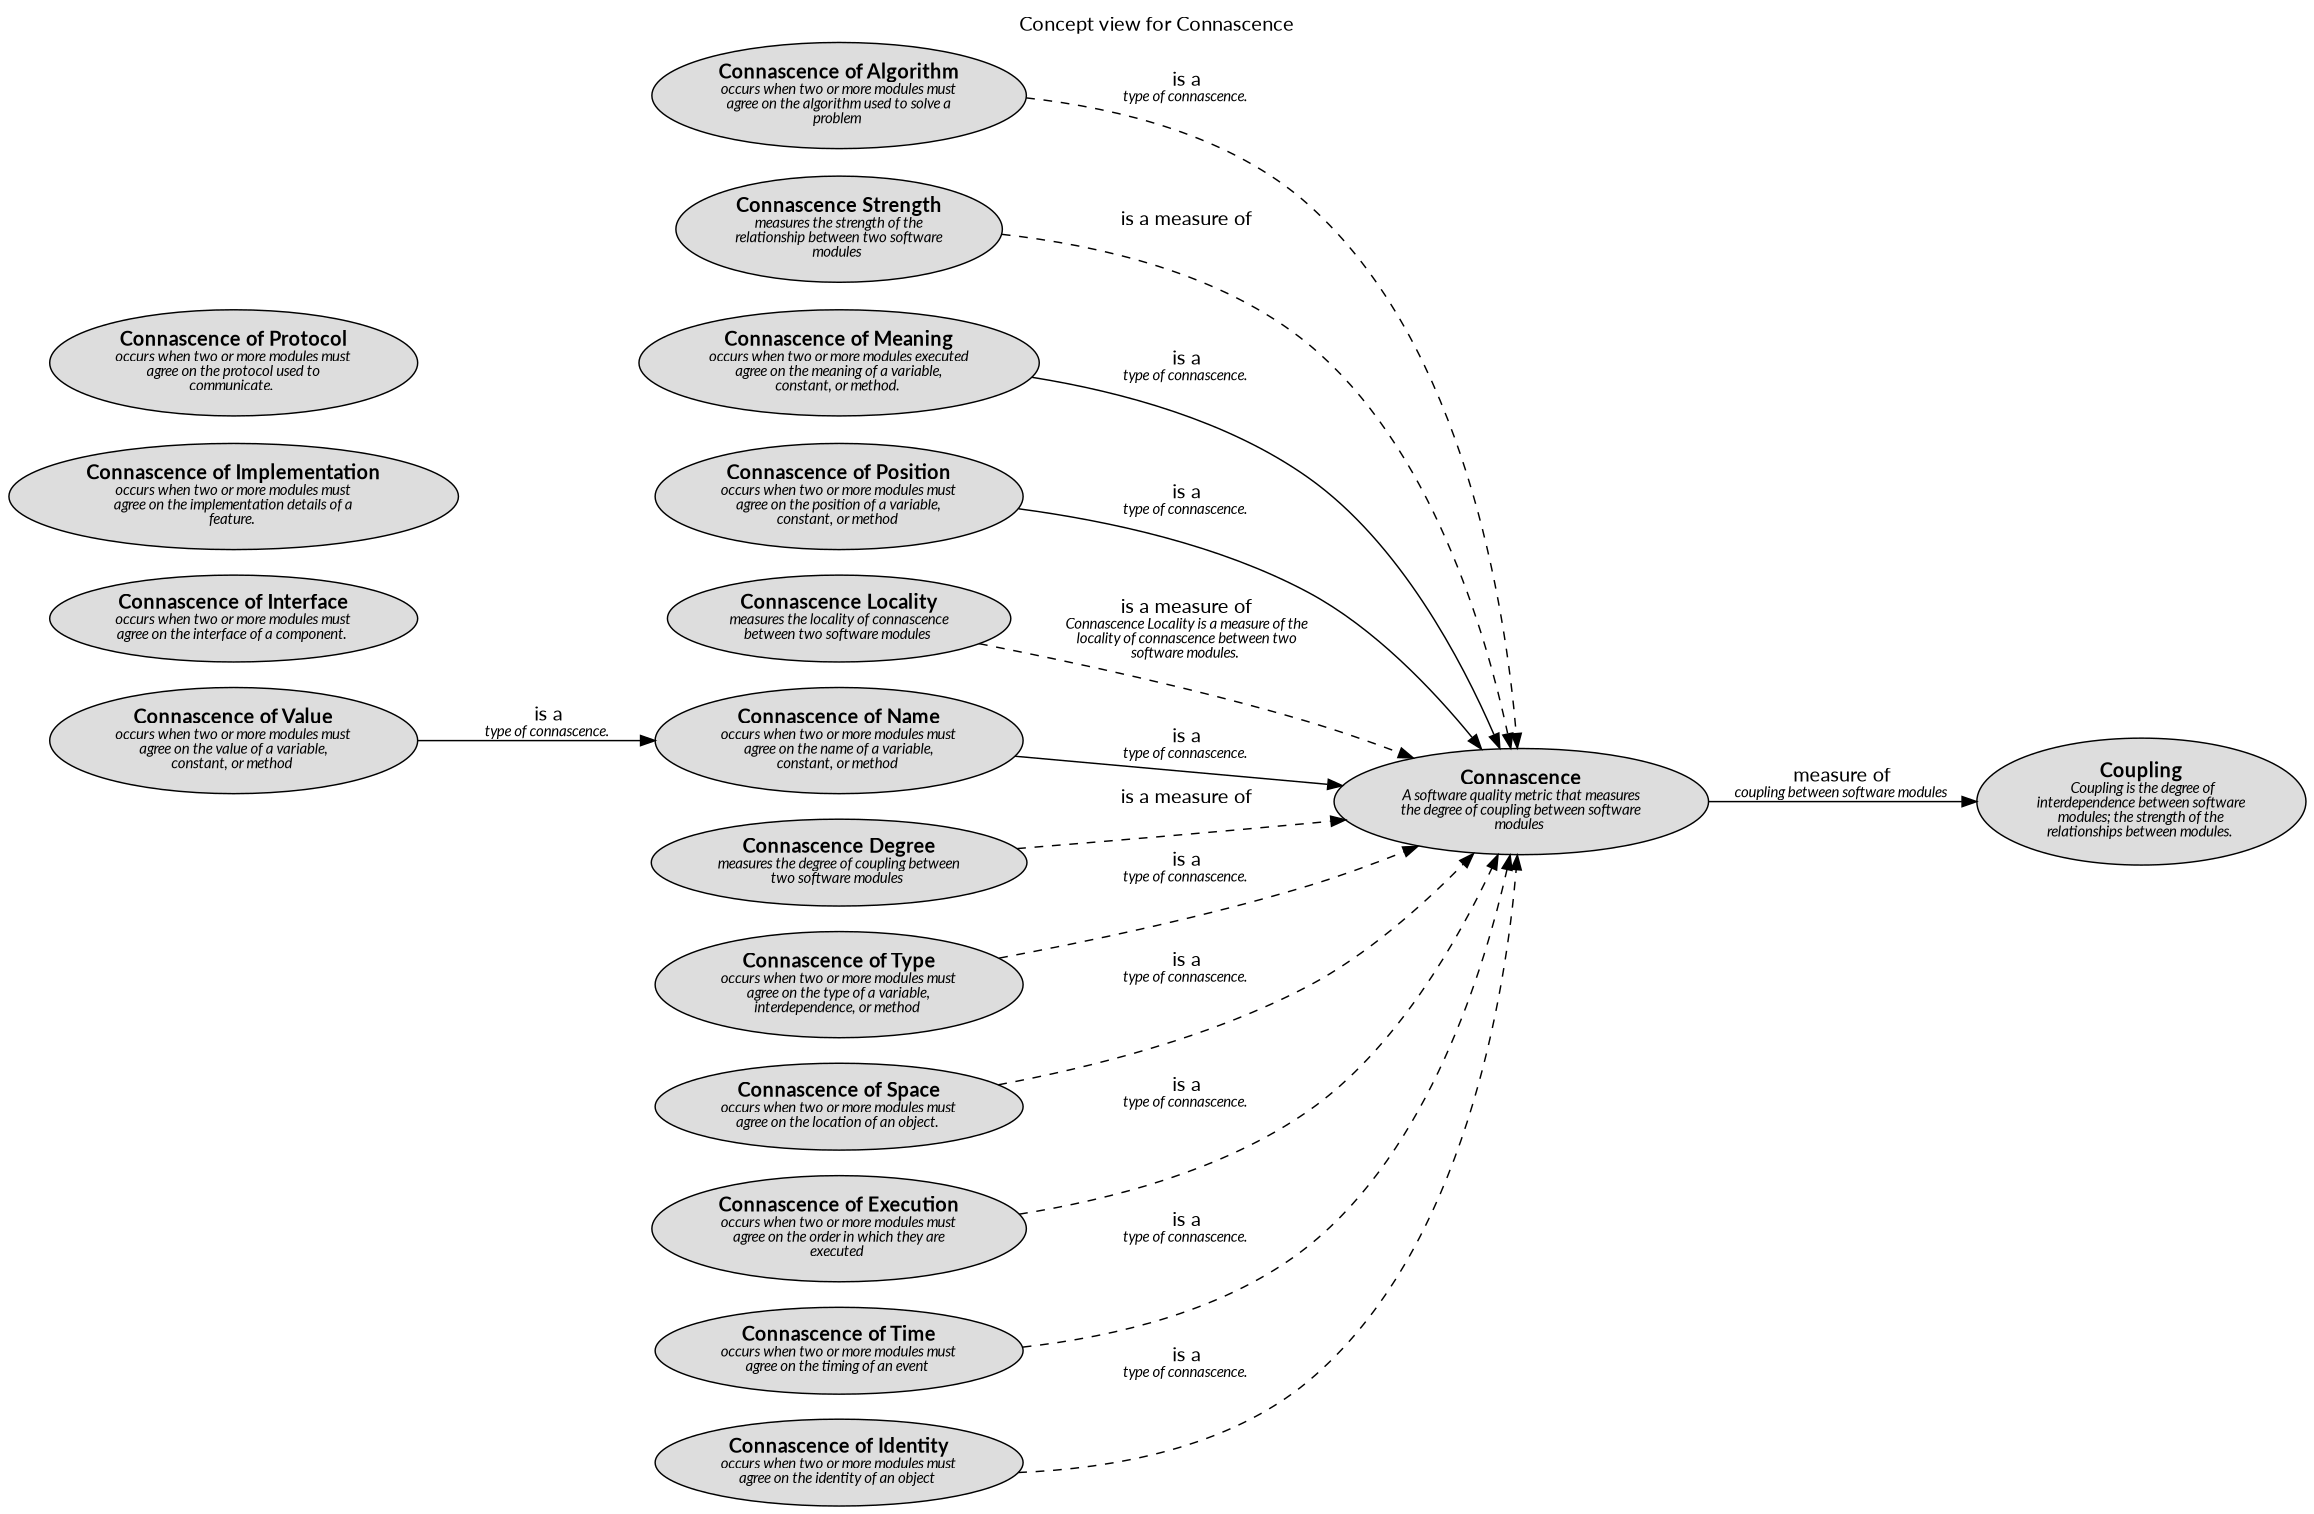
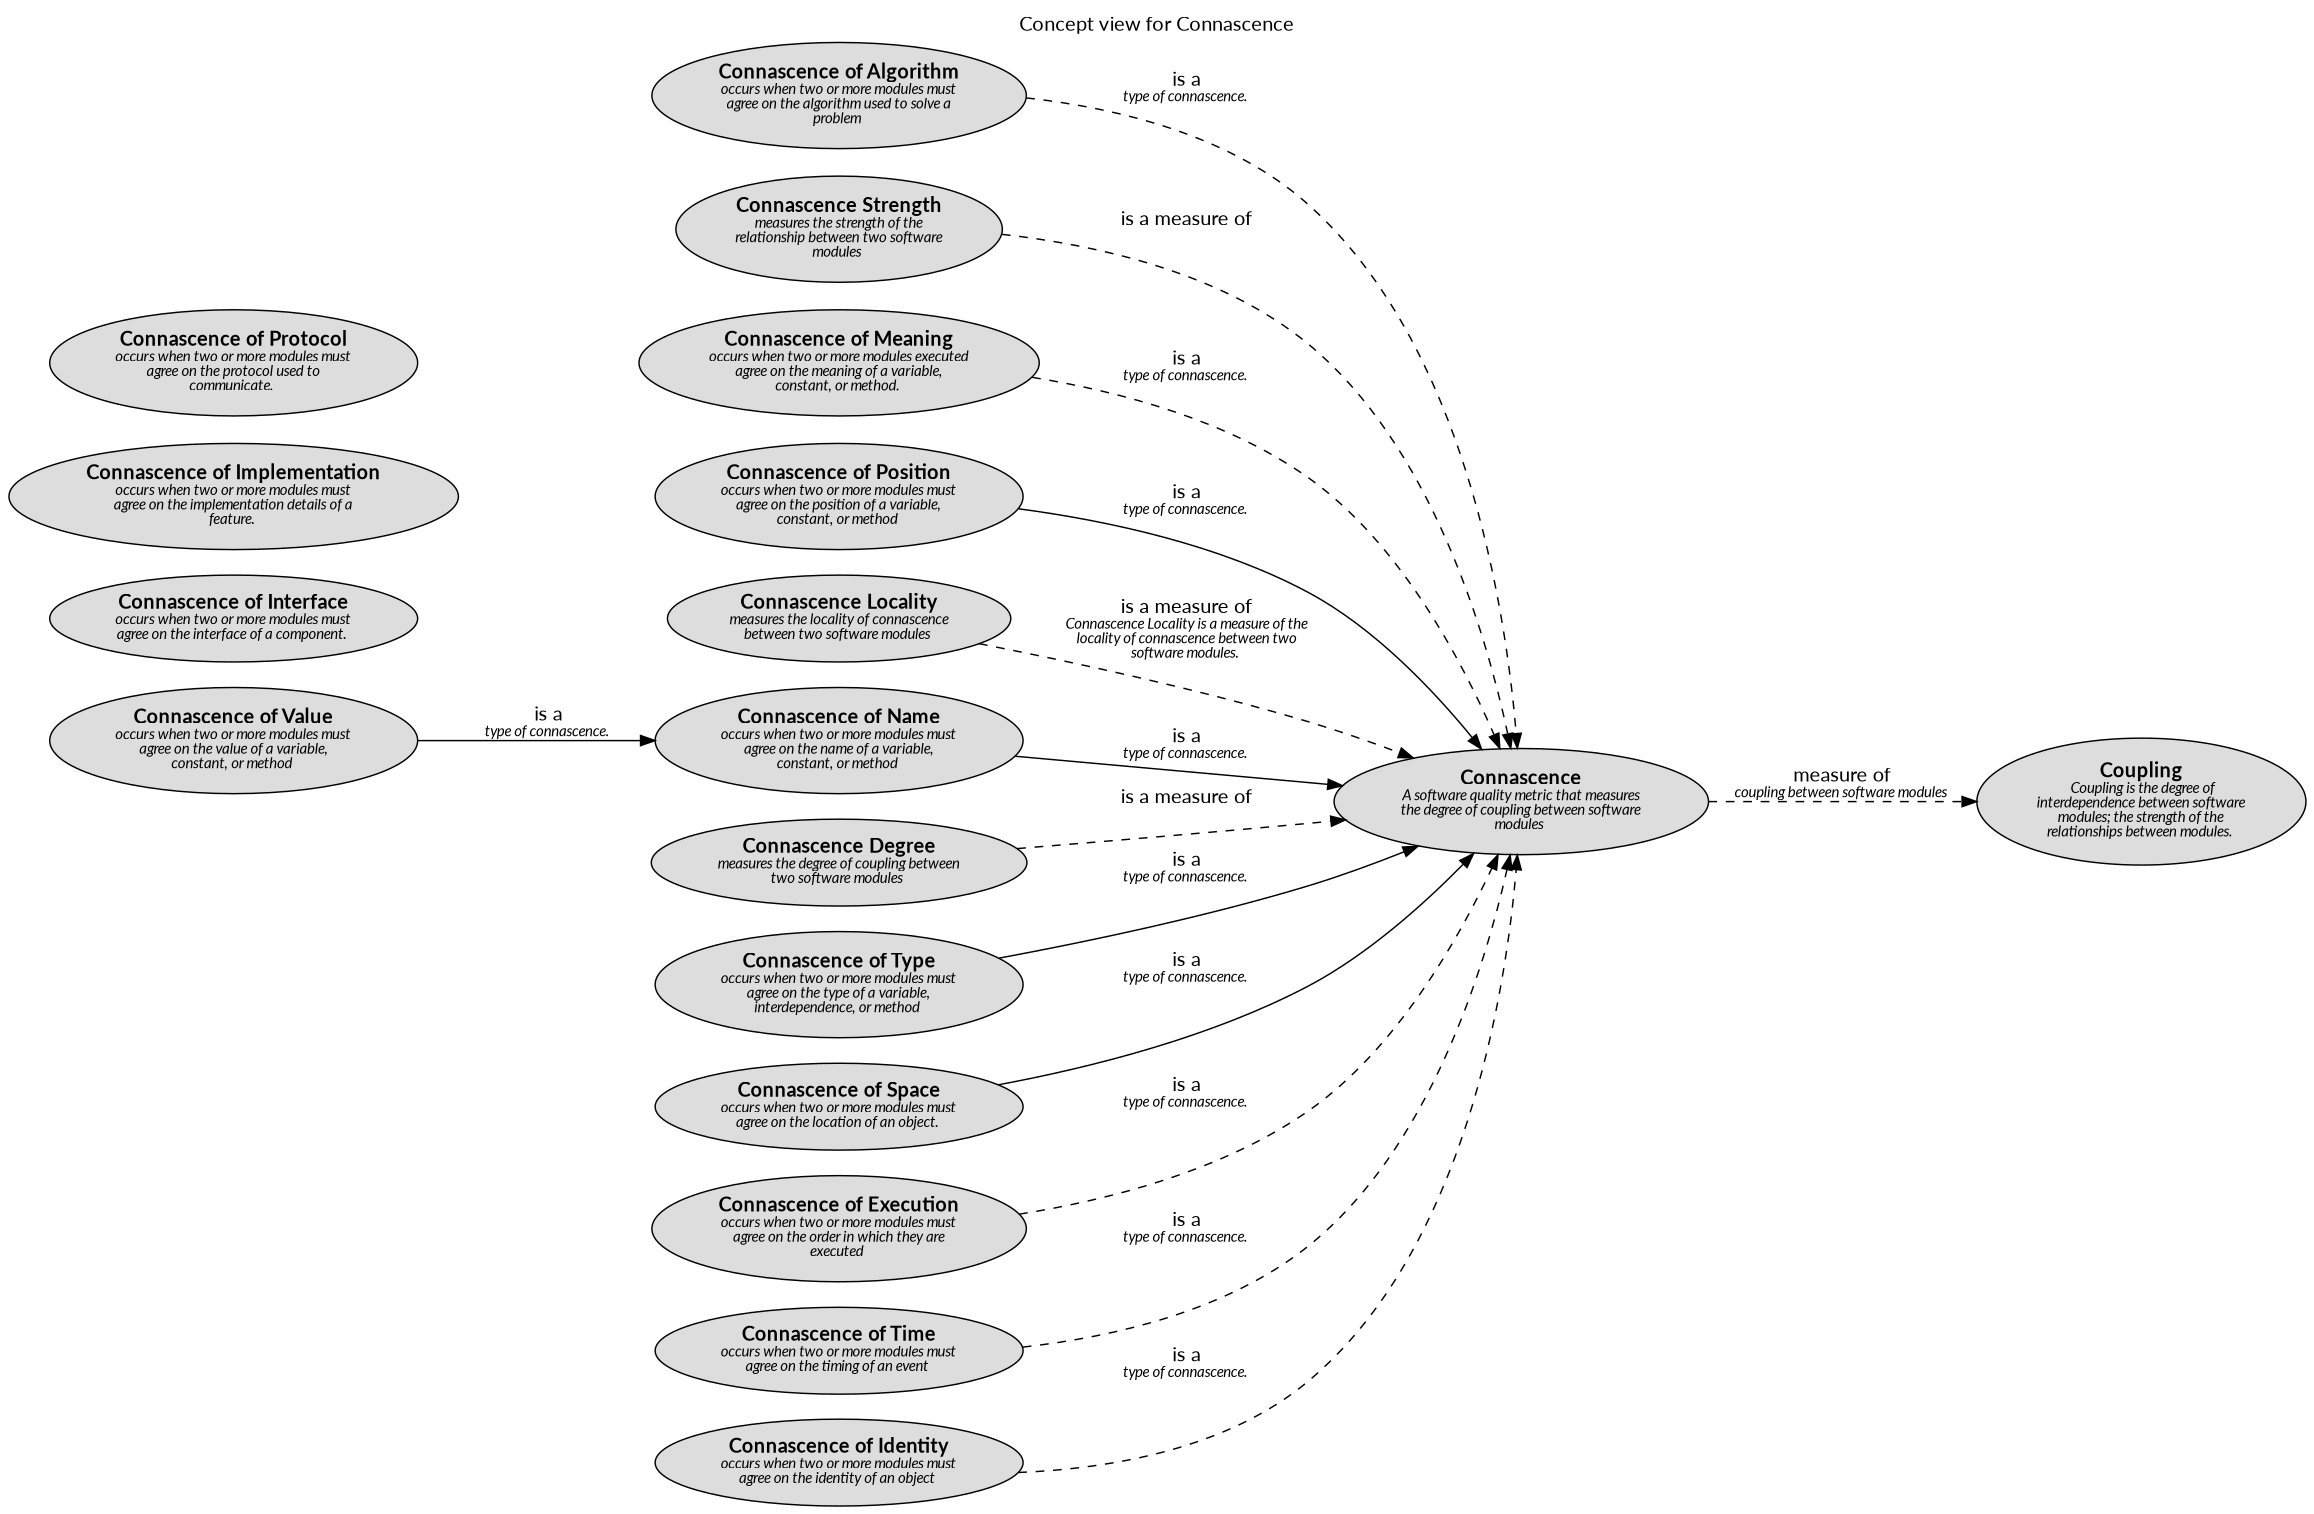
edge "Connascence of Meaning" -> "Connascence": style solid -> dashed
edge "Connascence" -> "Coupling": style solid -> dashed
edge "Connascence of Type" -> "Connascence": style dashed -> solid
edge "Connascence of Space" -> "Connascence": style dashed -> solid
